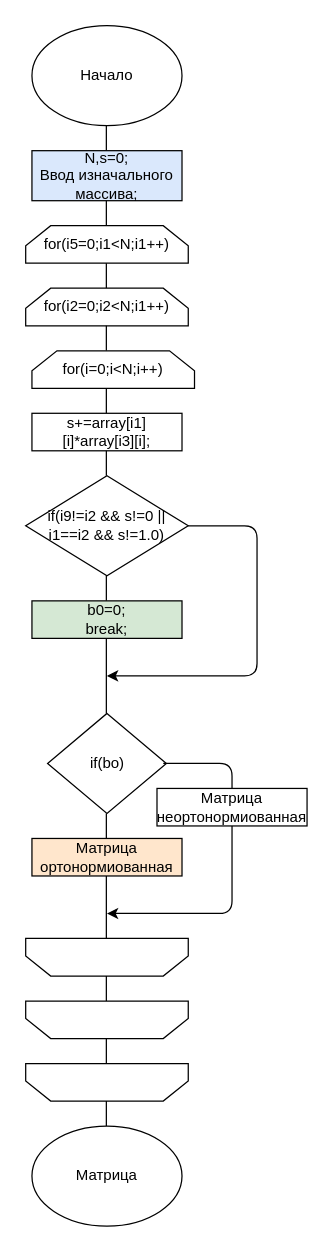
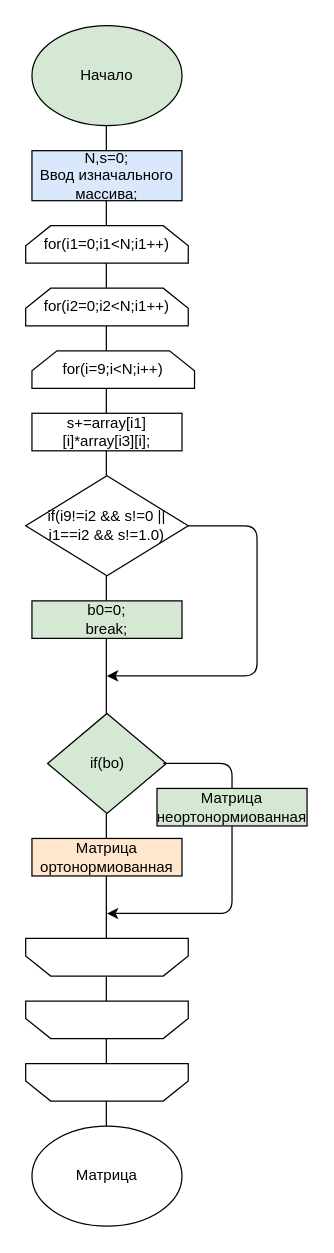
node "Начало": fillcolor #ffffff -> #d5e8d4
node "for(i5=0;i1<N;i1++)": label "for(i5=0;i1<N;i1++)" -> "for(i1=0;i1<N;i1++)"
node "for(i=0;i<N;i++)": label "for(i=0;i<N;i++)" -> "for(i=9;i<N;i++)"
node "if(bo)": fillcolor #ffffff -> #d5e8d4
node "Матрица неортонормиованная": fillcolor #ffffff -> #d5e8d4
